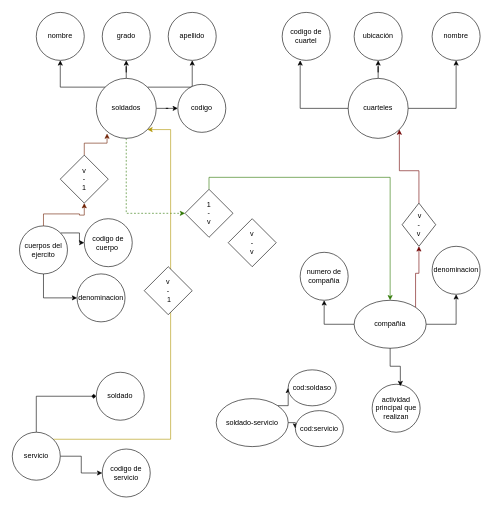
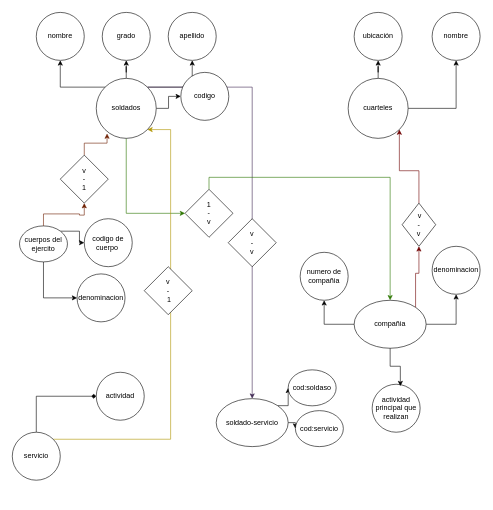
node "codigo de cuartel": removed
edge "soldados" -> "soldado-servicio": added
node "codigo": moved (202, 108) -> (205, 96)
edge "cuarteles" -> "codigo de cuartel": removed
edge "soldados" -> "1 - v": style dashed -> solid
node "cuerpos del ejercito": size 48x48 -> 48x36
node "soldado": label "soldado" -> "actividad"
edge "servicio" -> "codigo de servicio": removed
node "codigo de servicio": removed
